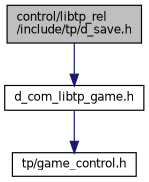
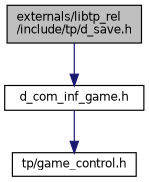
node "control/libtp_rel /include/tp/d_save.h": label "control/libtp_rel /include/tp/d_save.h" -> "externals/libtp_rel /include/tp/d_save.h"
node "d_com_libtp_game.h": label "d_com_libtp_game.h" -> "d_com_inf_game.h"
